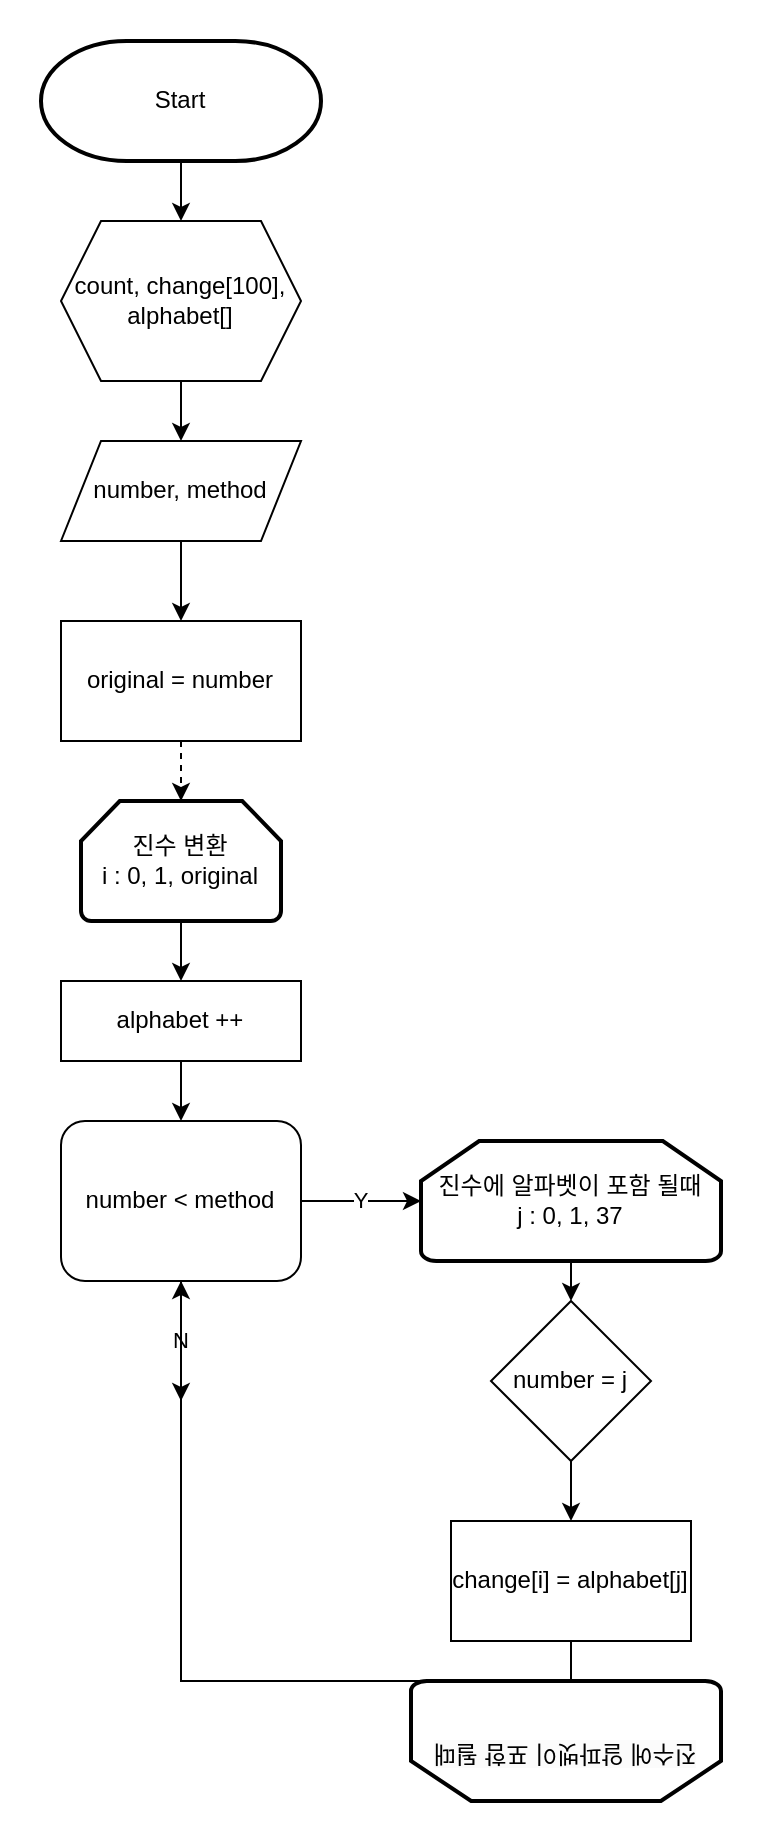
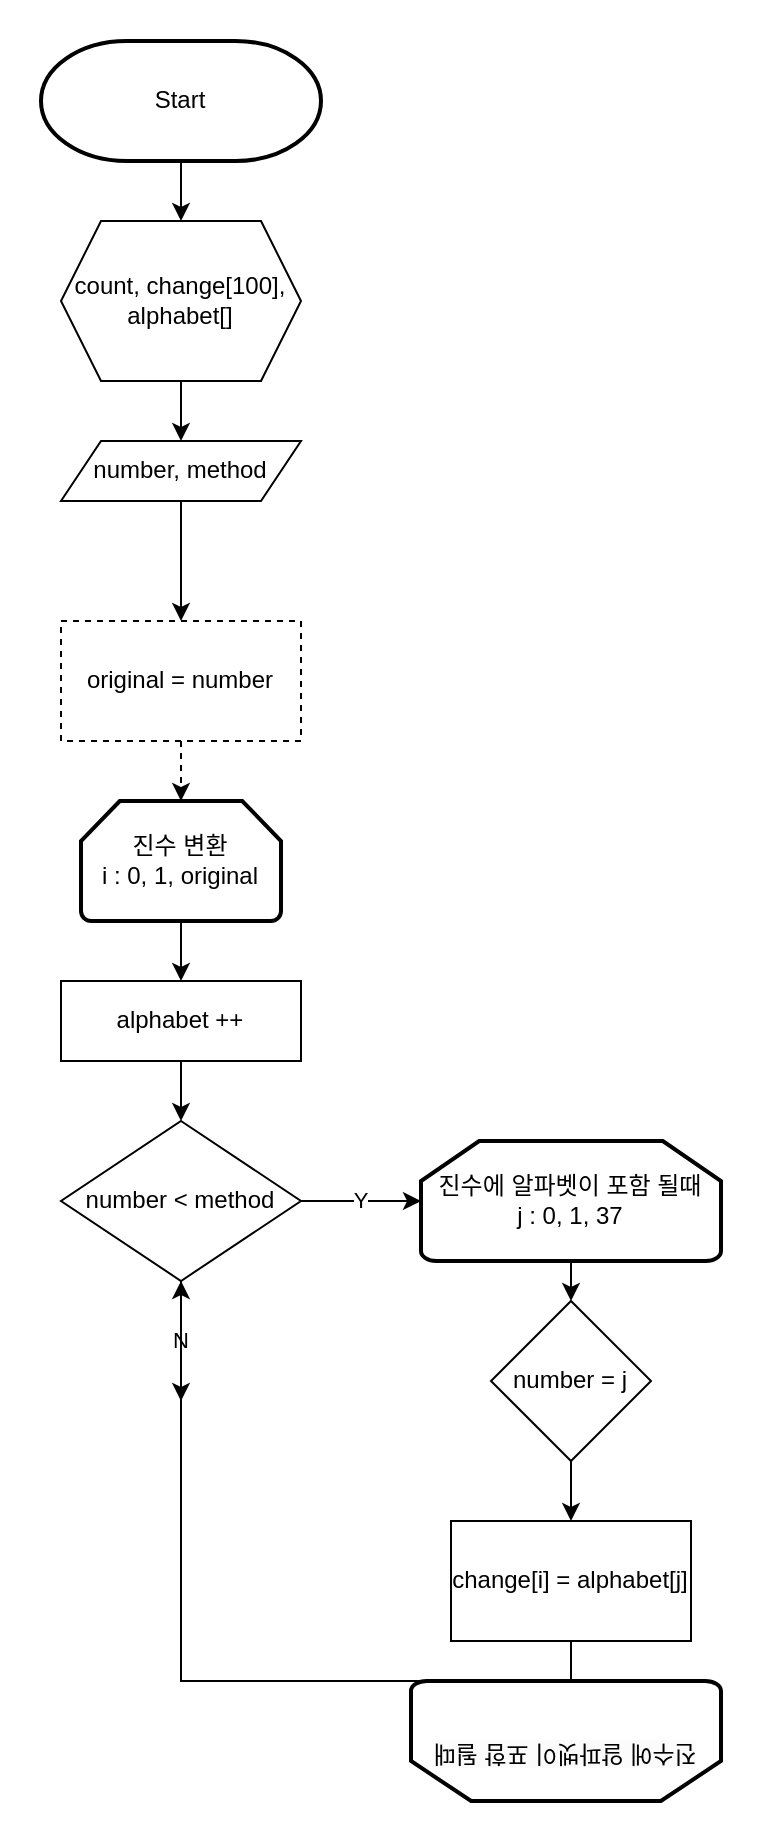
node "number, method": size 240x100 -> 240x60
node "original = number": style solid -> dashed
node "number < method": shape rounded rectangle -> diamond
